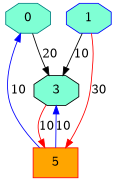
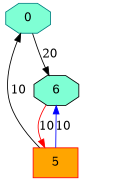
node "1": removed
node "3": label "3" -> "6"
edge "5" -> "0": color blue -> black
